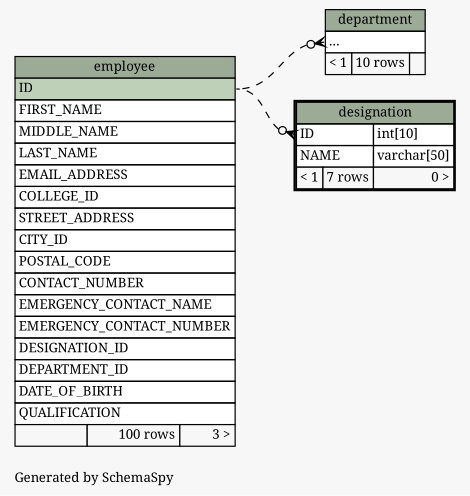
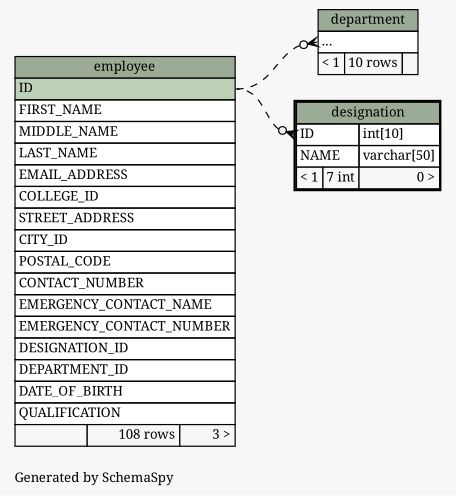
node "designation": text "7 rows" -> "7 int"
node "employee": text "100 rows" -> "108 rows"
